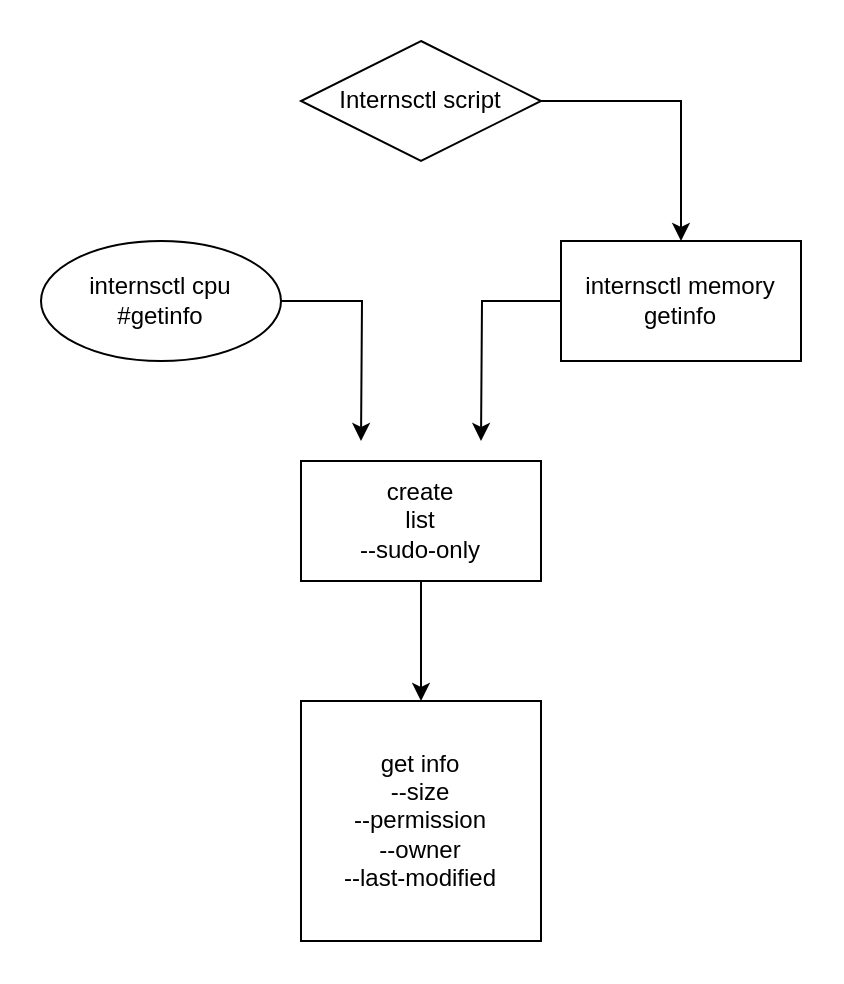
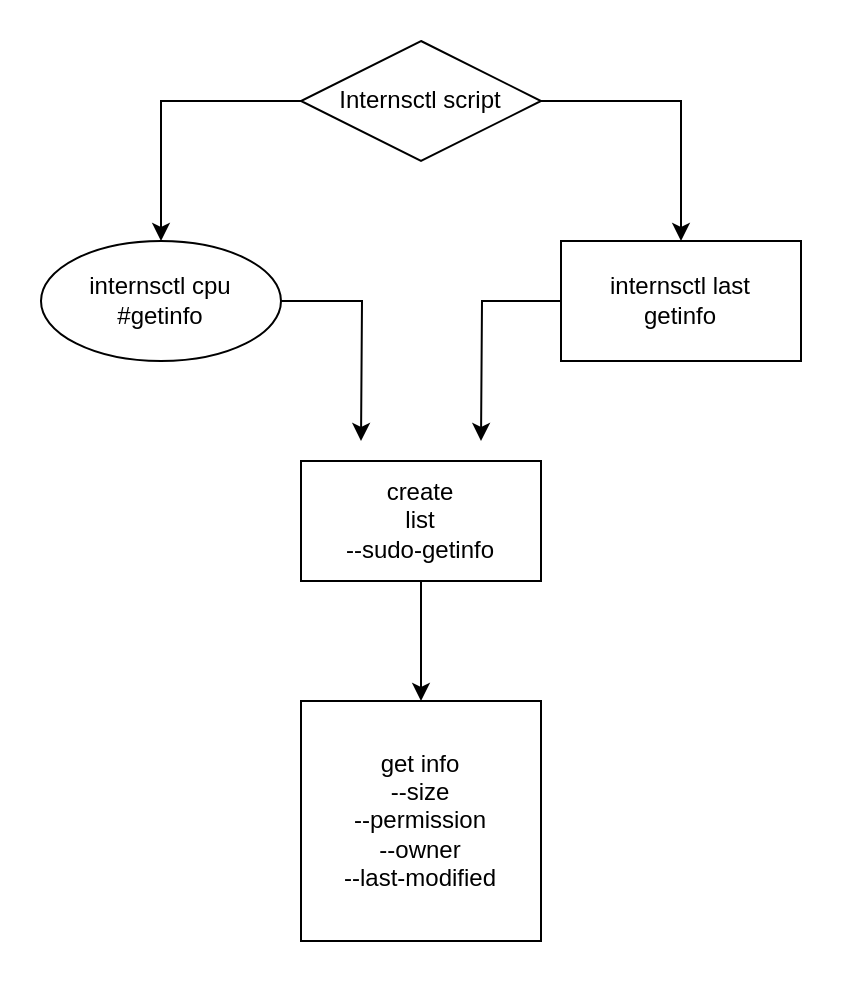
edge "Internsctl script" -> "internsctl cpu #getinfo": added
node "internsctl memory getinfo": label "internsctl memory getinfo" -> "internsctl last getinfo"
node "create list --sudo-only": label "create list --sudo-only" -> "create list --sudo-getinfo"
